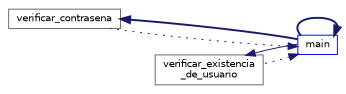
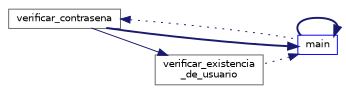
edge "main" -> "verificar_contrasena": style bold -> dotted
edge "verificar_contrasena" -> "main": style dotted -> bold
edge "main" -> "verificar_existencia _de_usuario": now "verificar_contrasena" -> "verificar_existencia _de_usuario"
